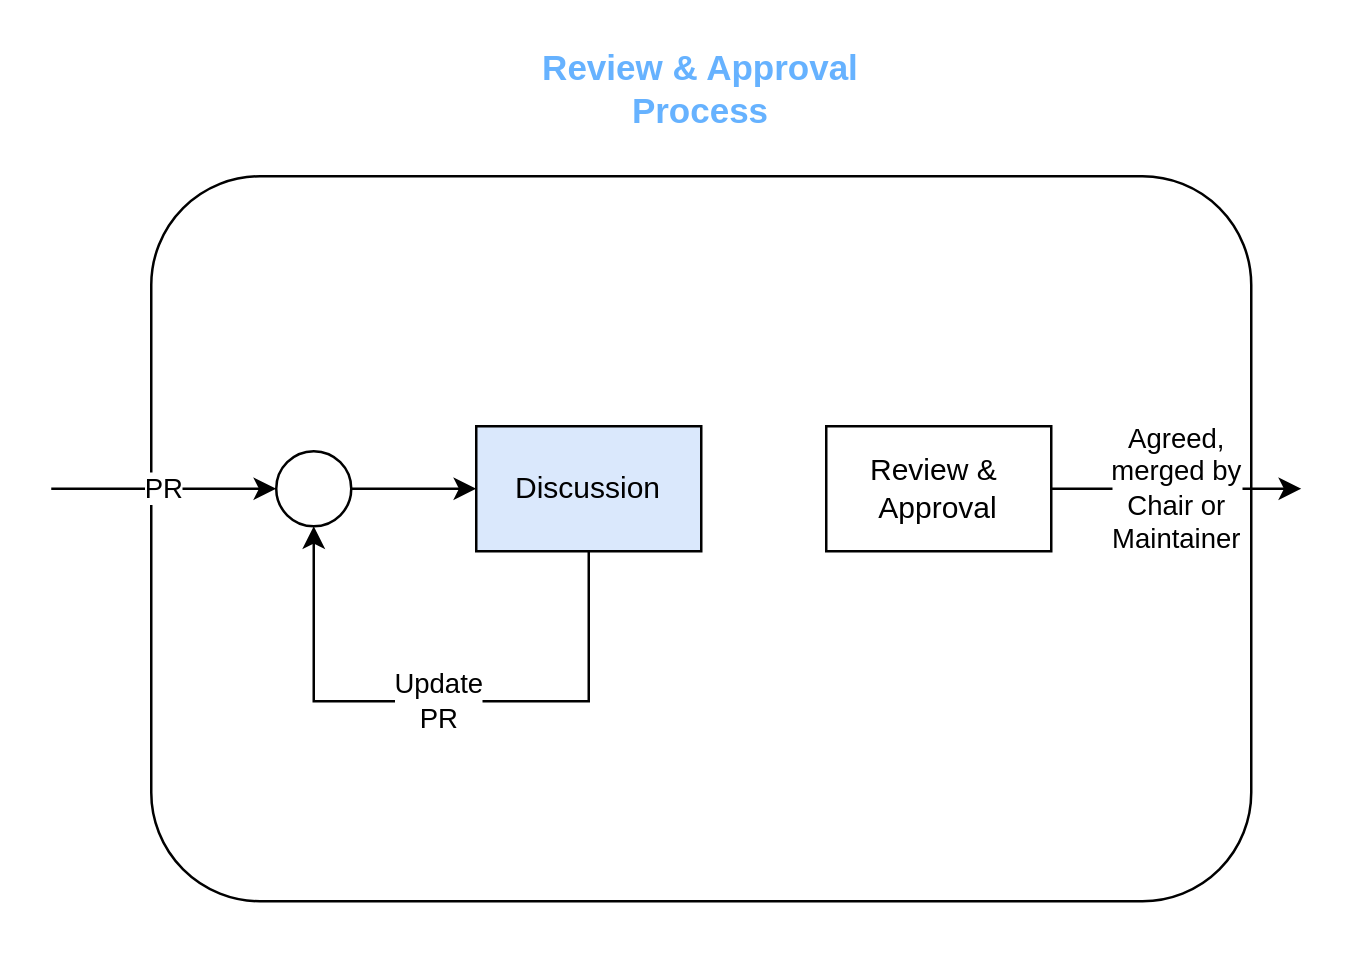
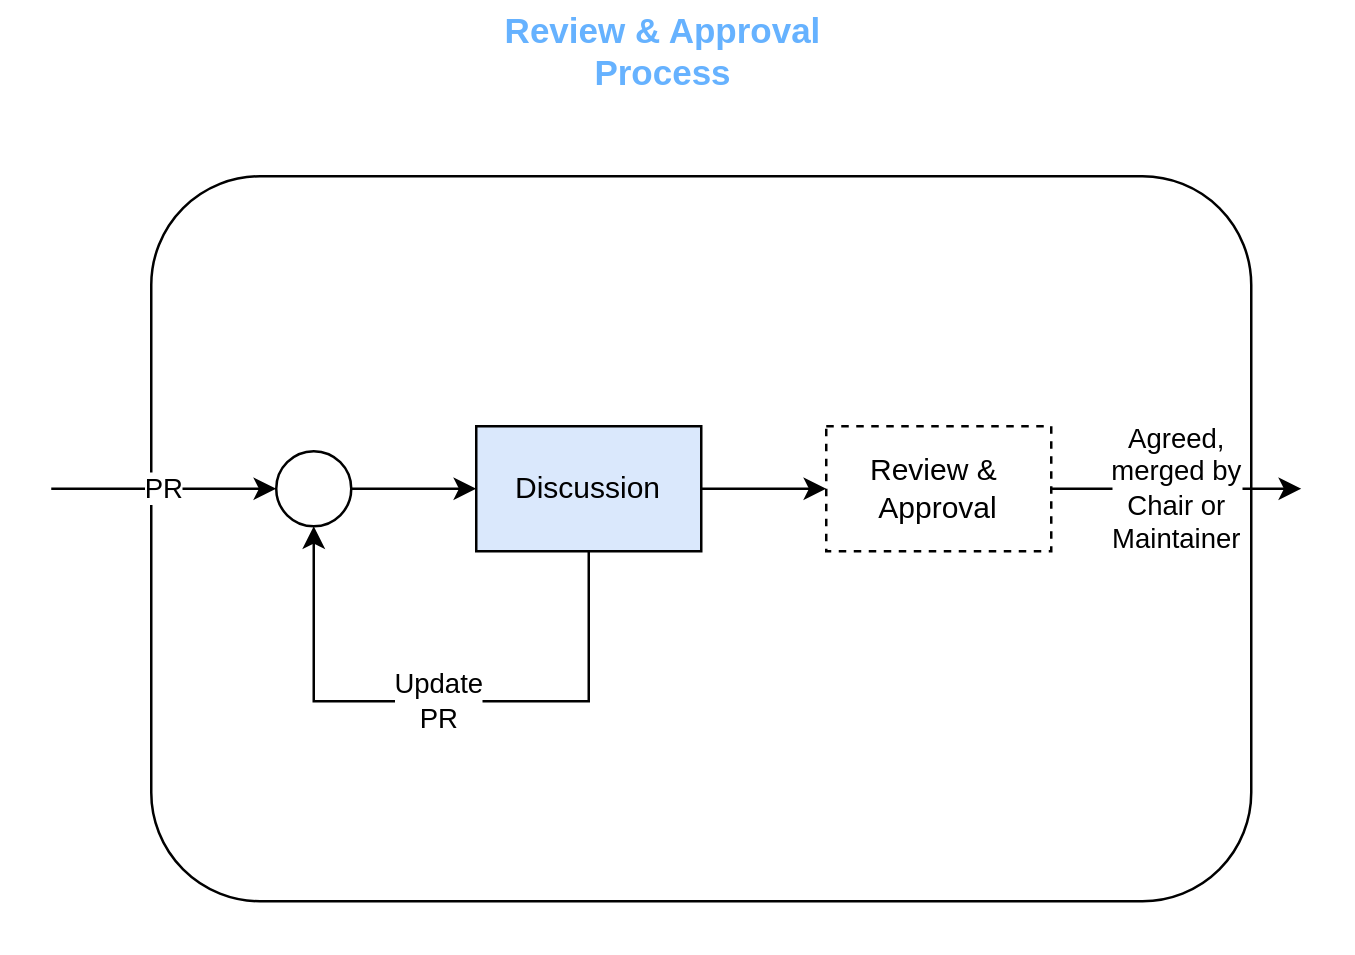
node "Review & Approval Process": moved (701, 89) -> (664, 51)
edge "Discussion" -> "Review & Approval": added
node "Review & Approval": style solid -> dashed
